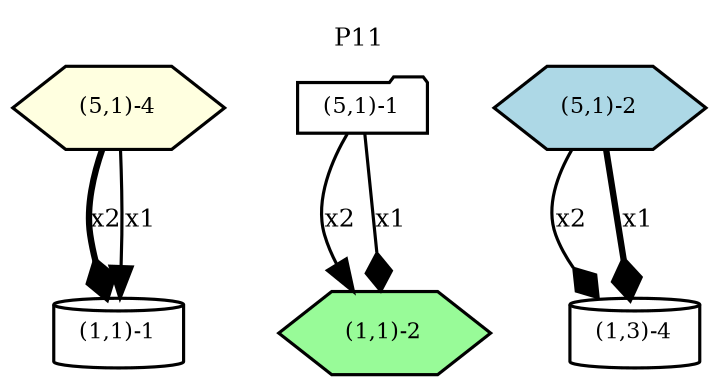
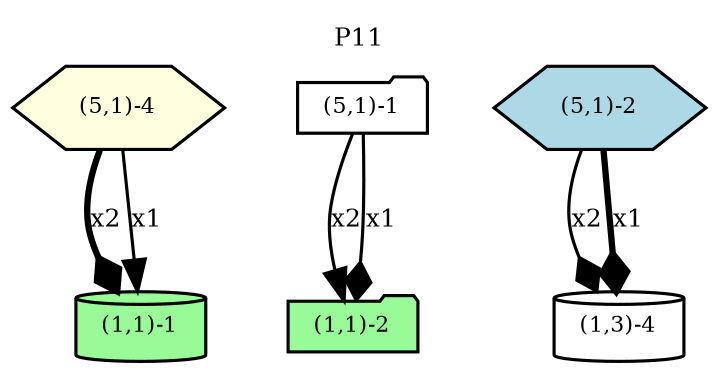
node "(1,1)-1": fillcolor white -> palegreen
node "(1,1)-2": shape hexagon -> folder
